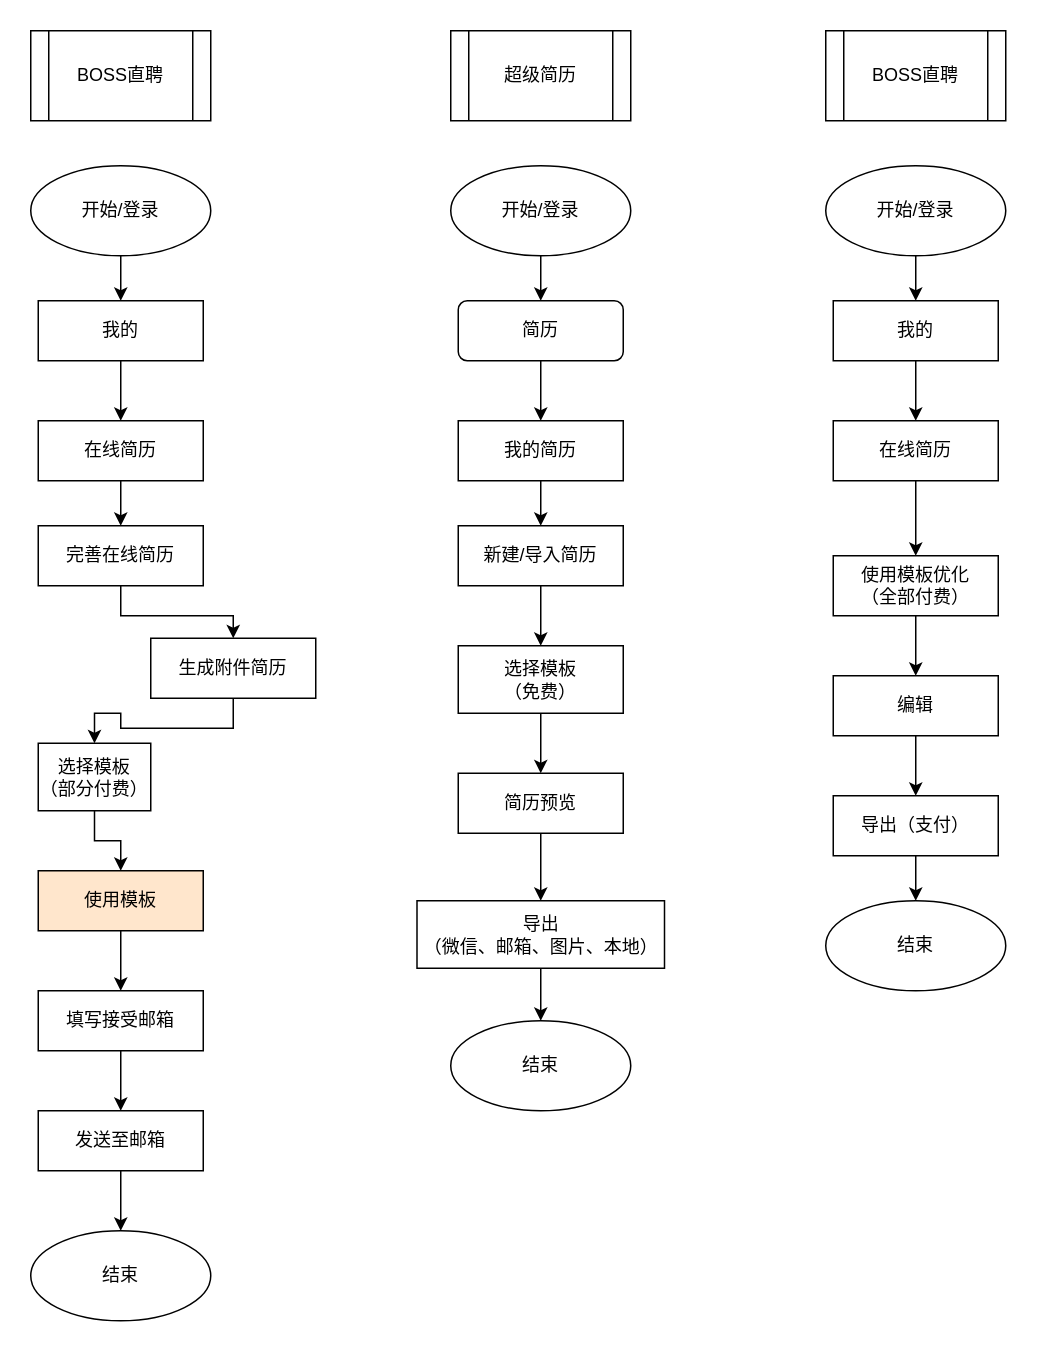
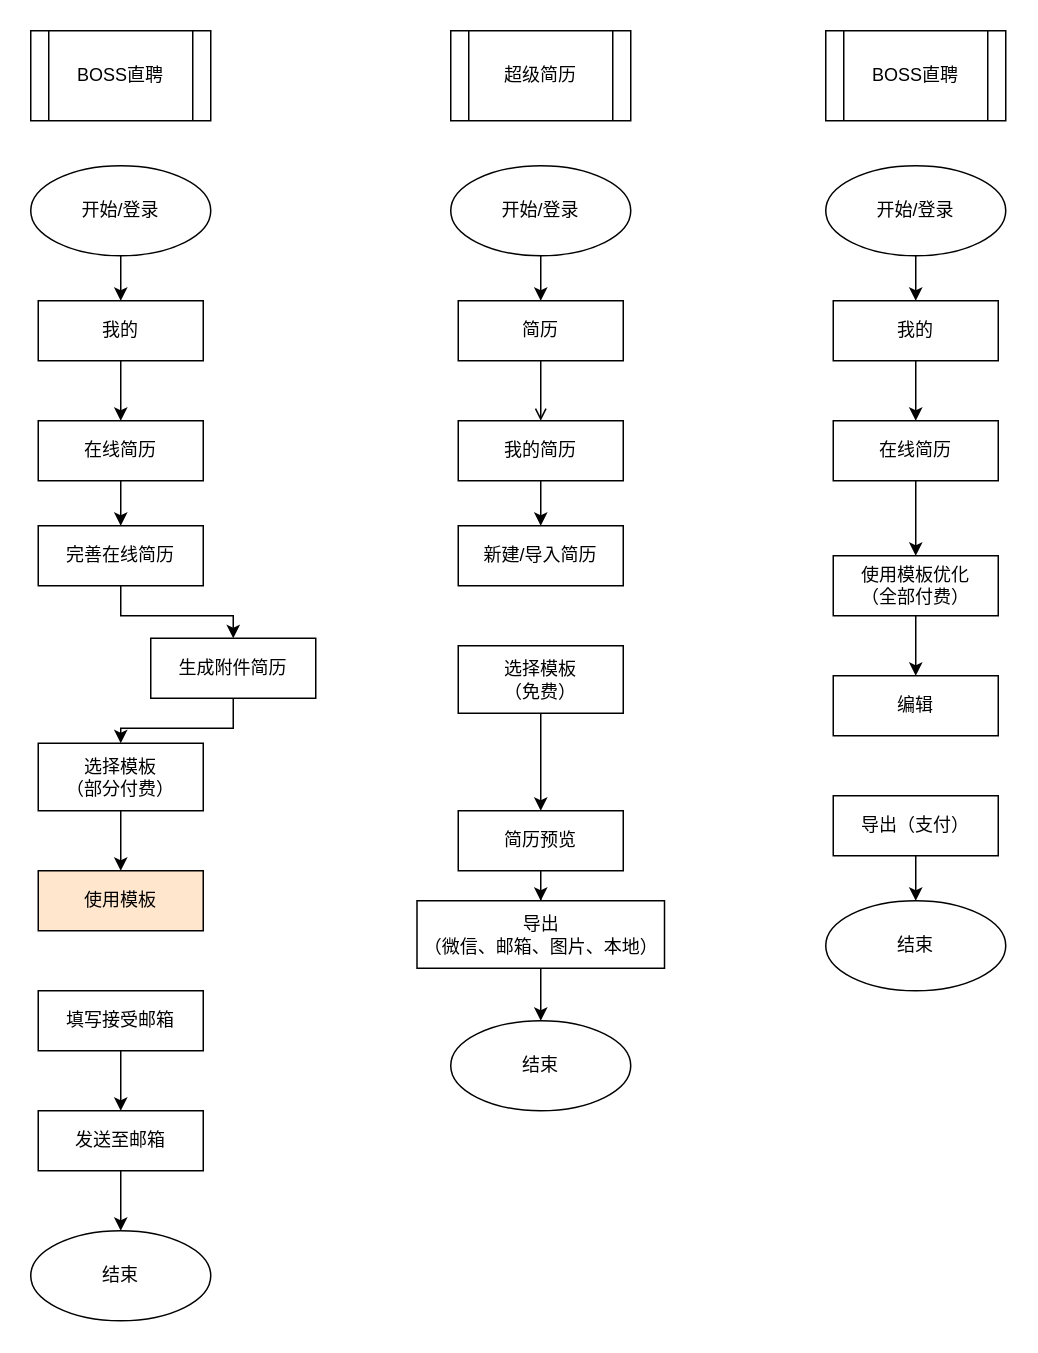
node "简历": shape rounded rectangle -> rectangle
edge "简历" -> "我的简历": arrowhead classic -> open
edge "新建/导入简历" -> "选择模板 （免费）": removed
edge "编辑" -> "导出（支付）": removed
node "选择模板 （部分付费）": size 113x68 -> 165x68
node "简历预览": moved (541, 803) -> (541, 841)
edge "使用模板" -> "填写接受邮箱": removed
